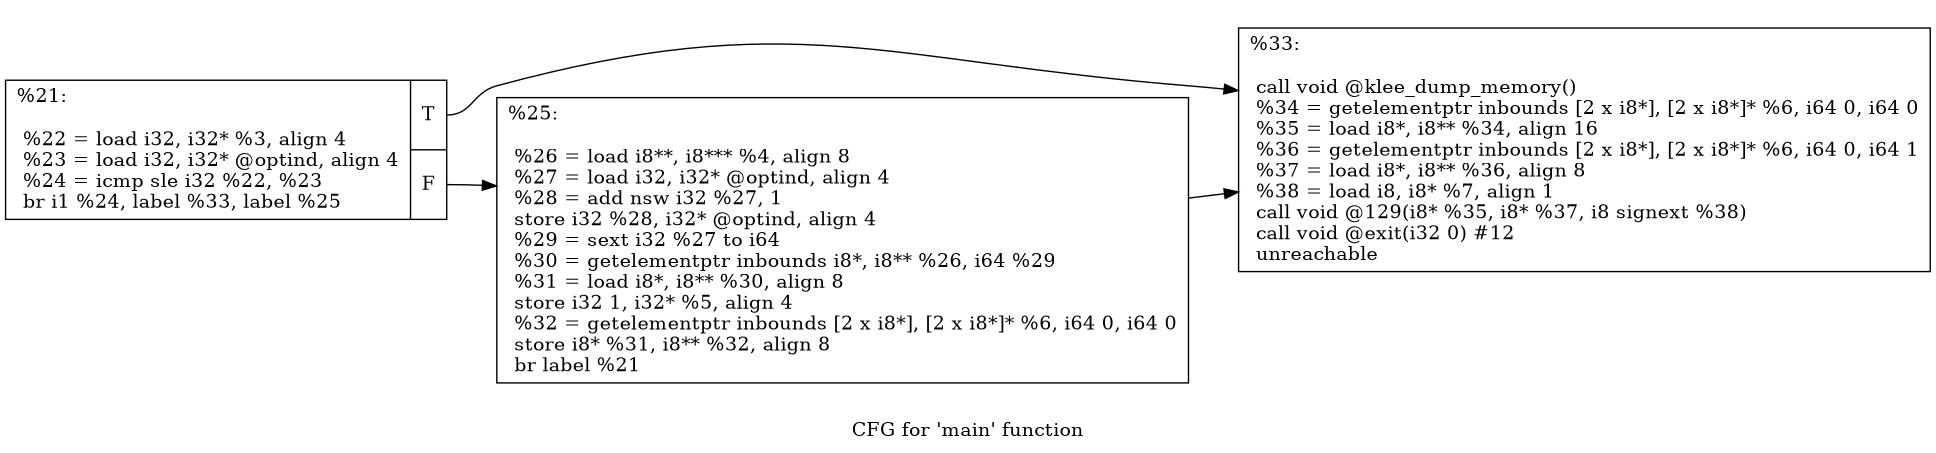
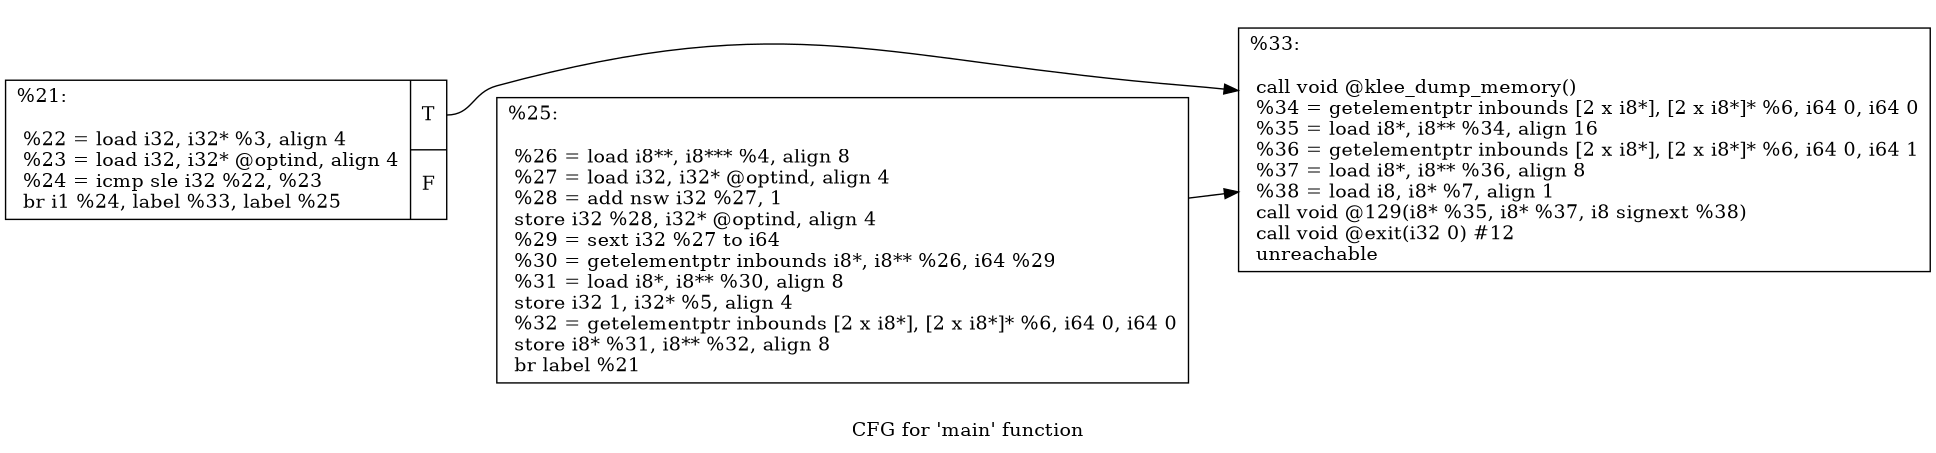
edge "%21:" -> "%25:": removed
